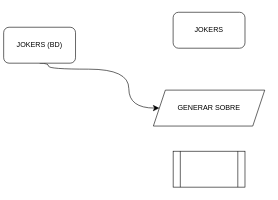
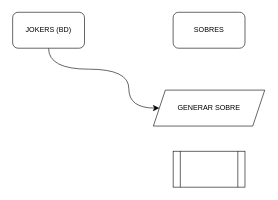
node "JOKERS": label "JOKERS" -> "SOBRES"
node "JOKERS (BD)": moved (39, 45) -> (48, 30)
